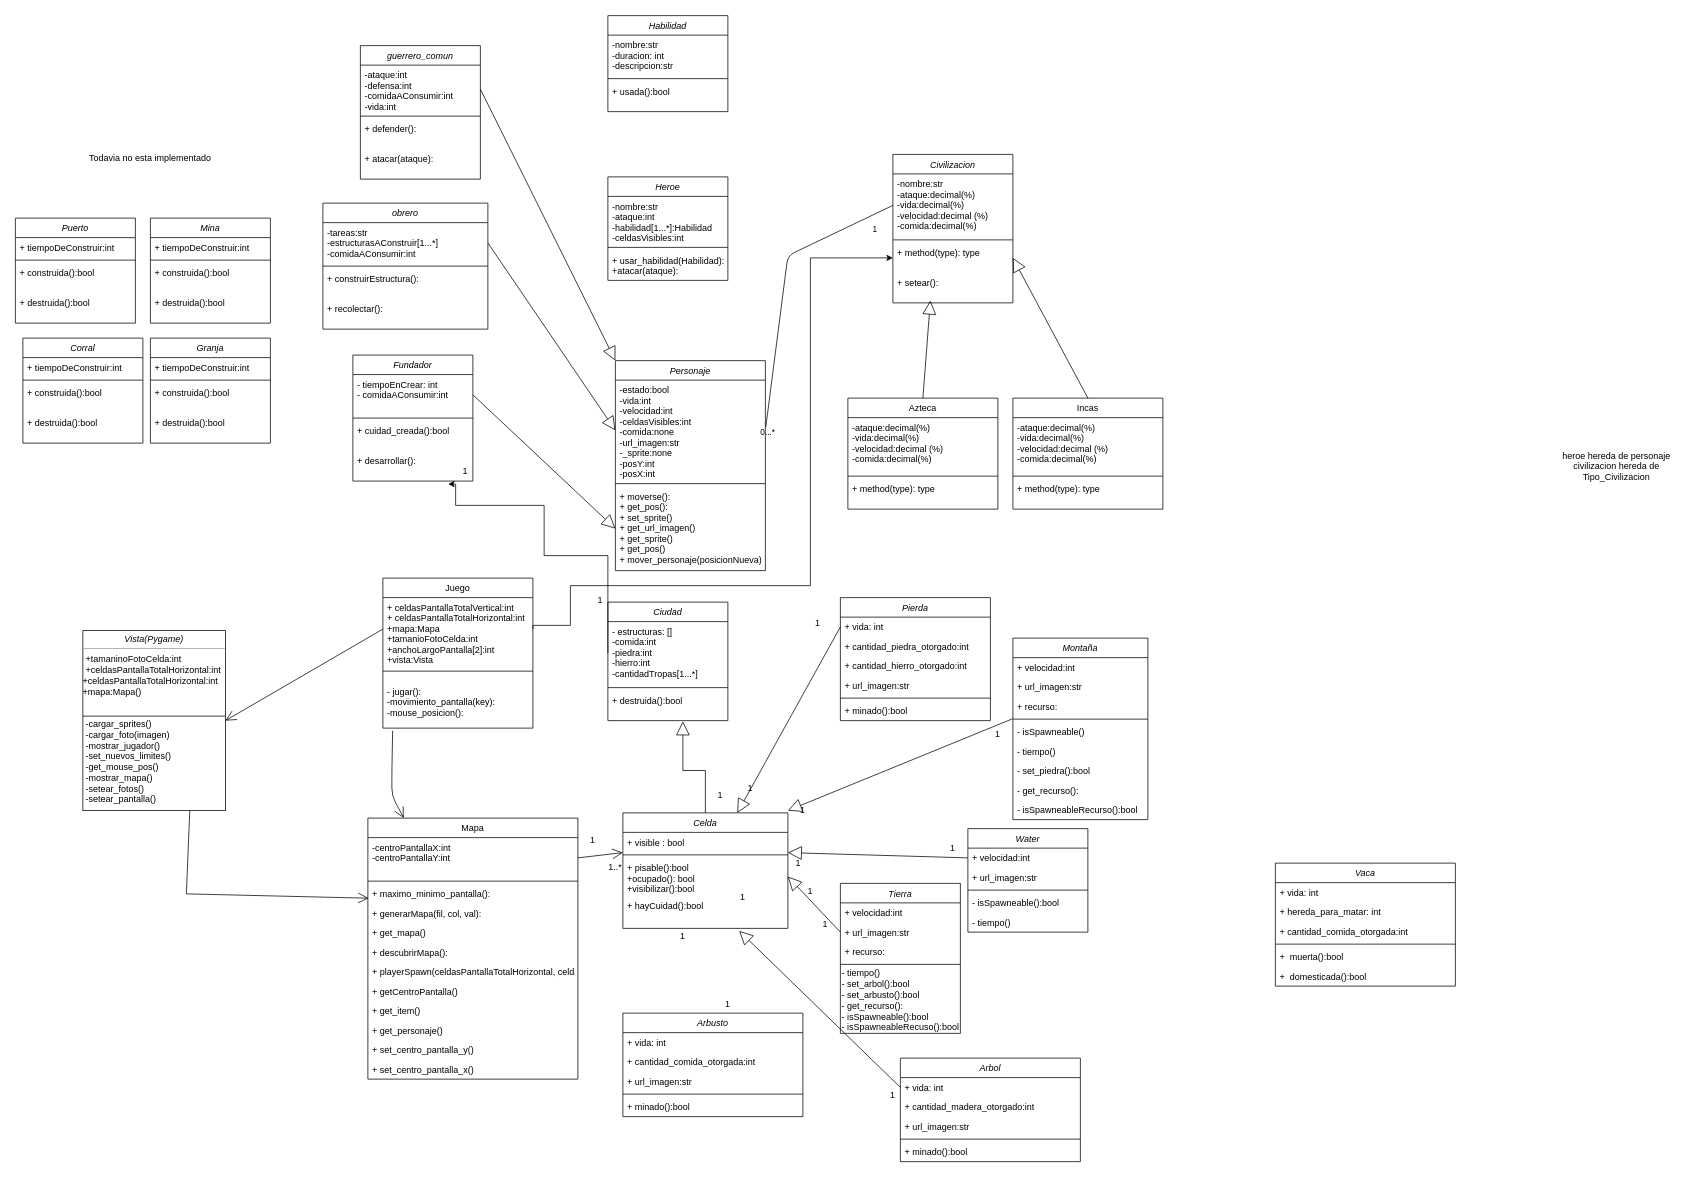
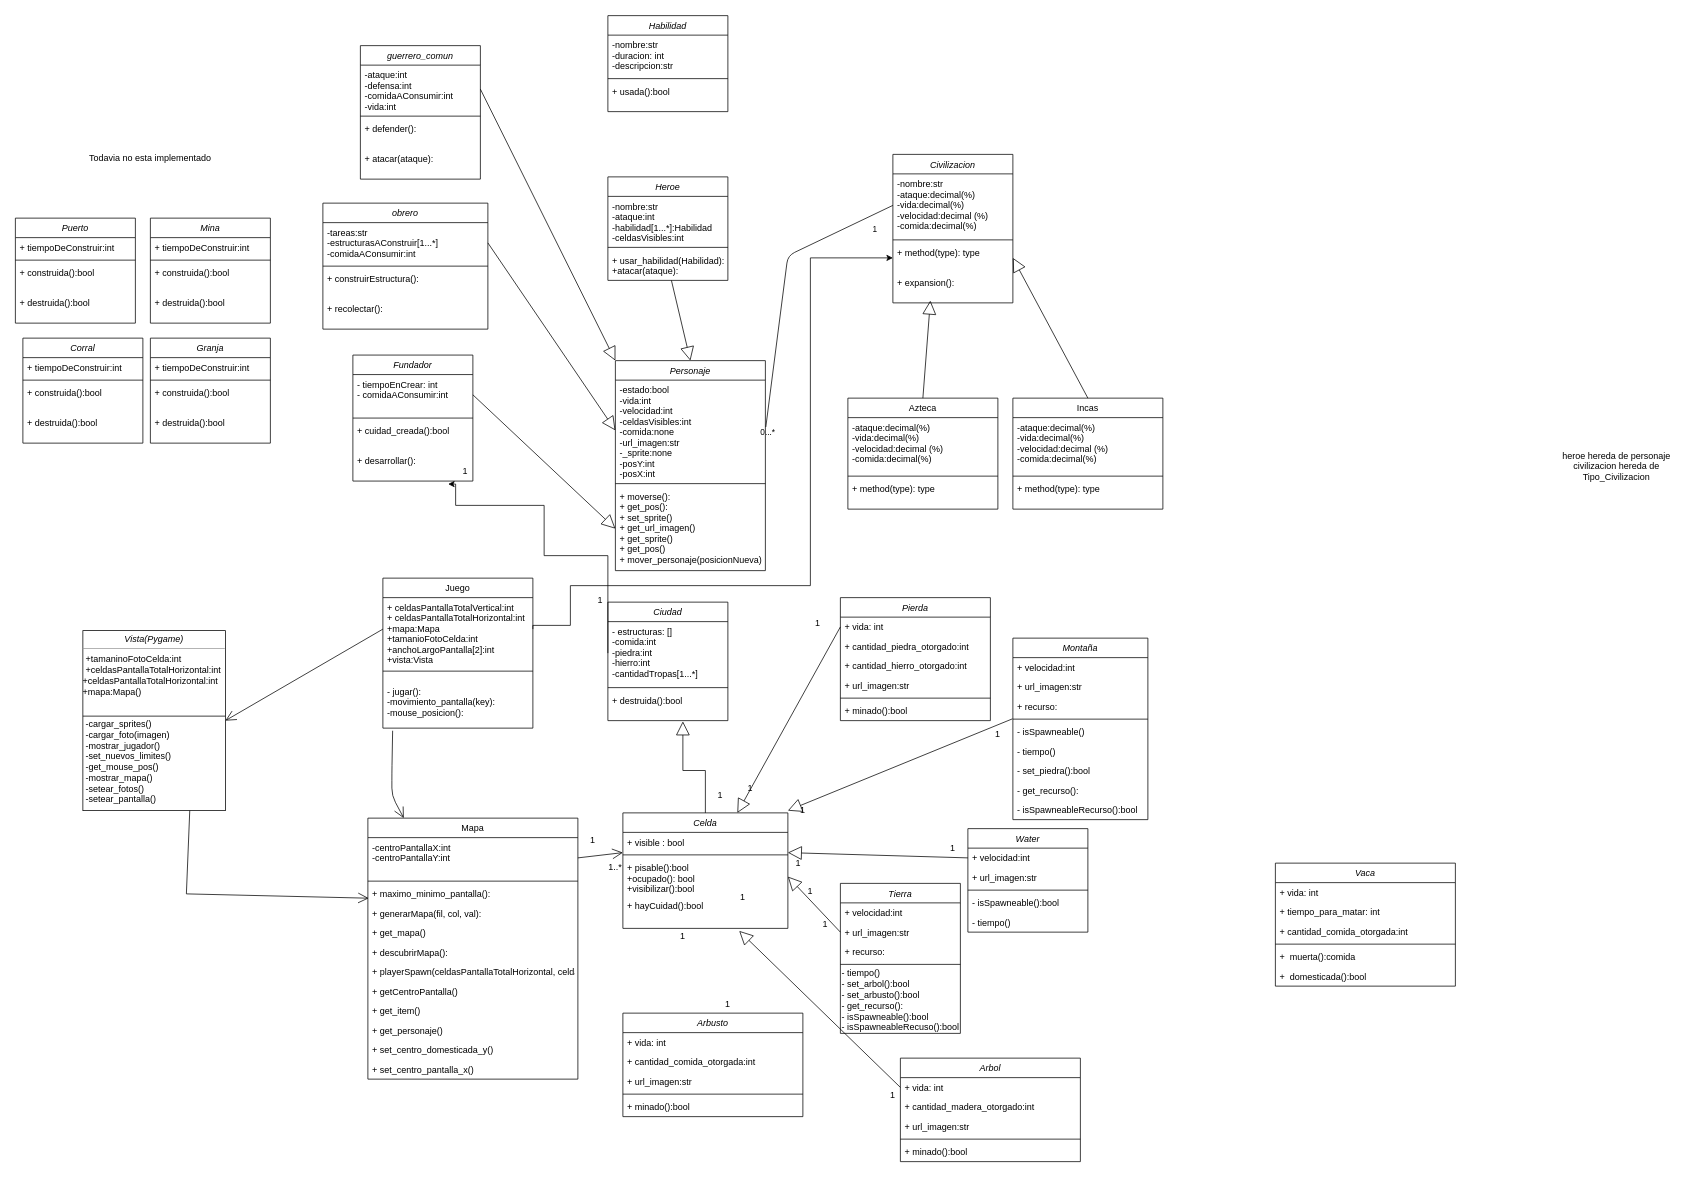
node "+ setear():": label "+ setear():" -> "+ expansion():"
edge "+ usar_habilidad(Habilidad): +atacar(ataque):" -> "Personaje": added
node "+ hereda_para_matar: int": label "+ hereda_para_matar: int" -> "+ tiempo_para_matar: int"
node "+ muerta():bool": label "+ muerta():bool" -> "+ muerta():comida"
node "+ set_centro_pantalla_y()": label "+ set_centro_pantalla_y()" -> "+ set_centro_domesticada_y()"
